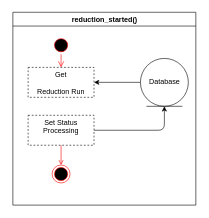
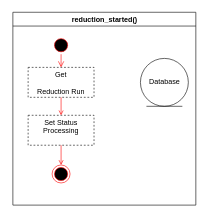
edge "Database" -> "Get Reduction Run": removed
edge "Get Reduction Run" -> "Set Status Processing": added
edge "Set Status Processing" -> "Database": removed
